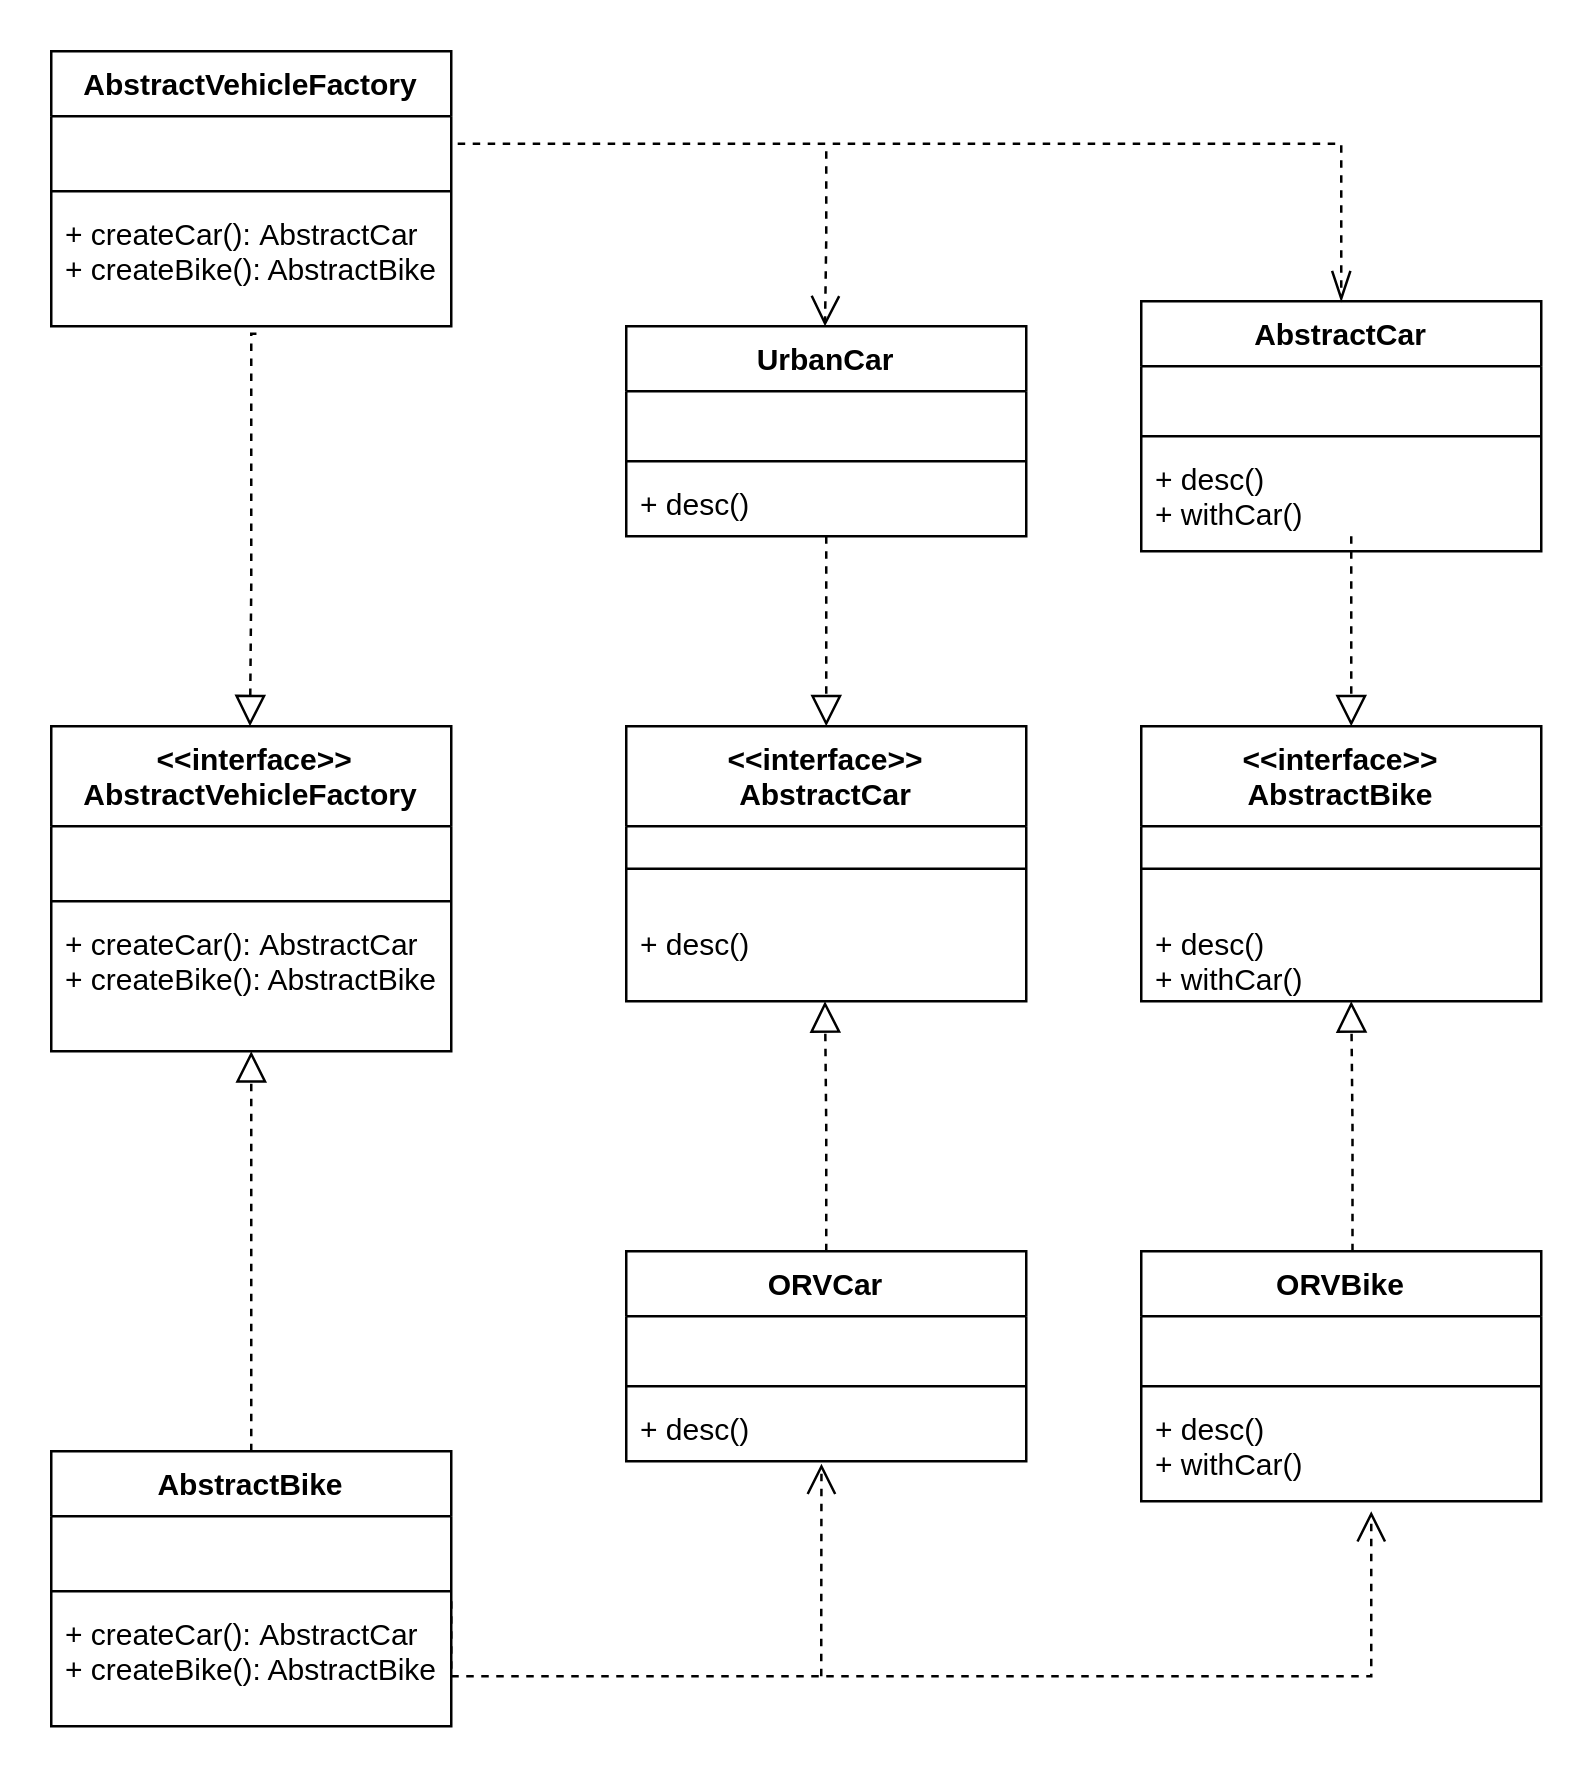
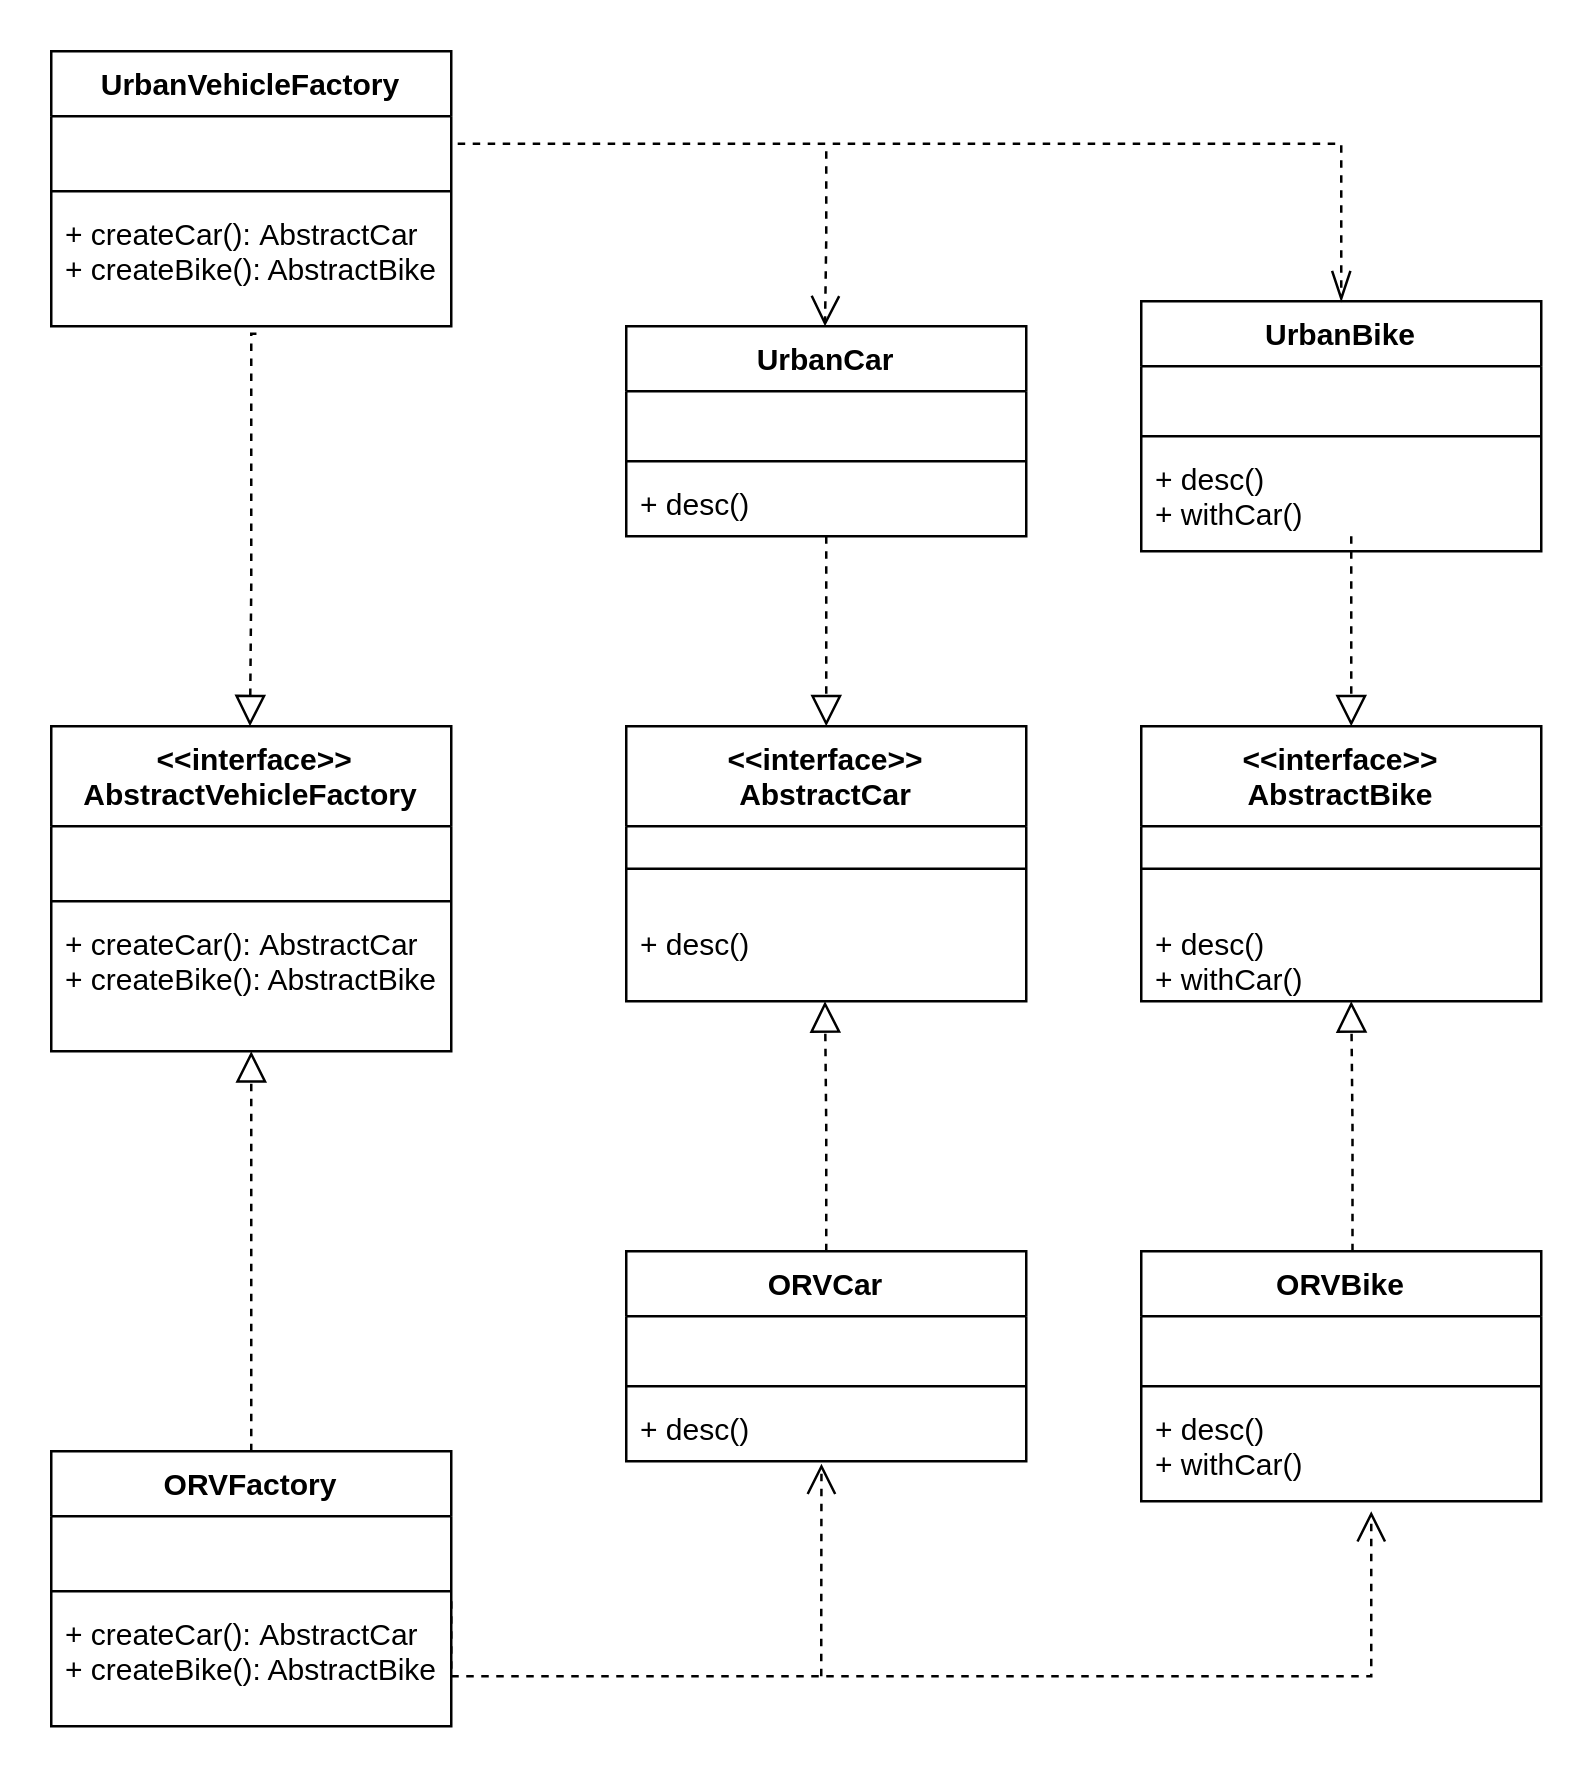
node "AbstractVehicleFactory": label "AbstractVehicleFactory" -> "UrbanVehicleFactory"
node "AbstractCar": label "AbstractCar" -> "UrbanBike"
node "AbstractBike": label "AbstractBike" -> "ORVFactory"
